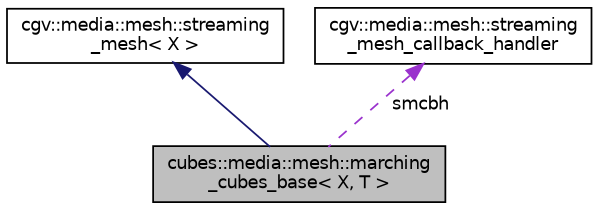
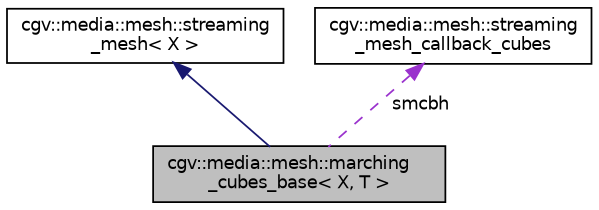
node "cgv::media::mesh::streaming _mesh_callback_handler": label "cgv::media::mesh::streaming _mesh_callback_handler" -> "cgv::media::mesh::streaming _mesh_callback_cubes"
node "cubes::media::mesh::marching _cubes_base< X, T >": label "cubes::media::mesh::marching _cubes_base< X, T >" -> "cgv::media::mesh::marching _cubes_base< X, T >"
